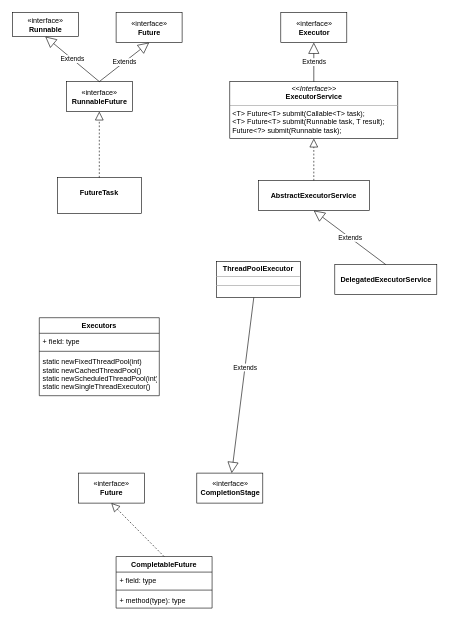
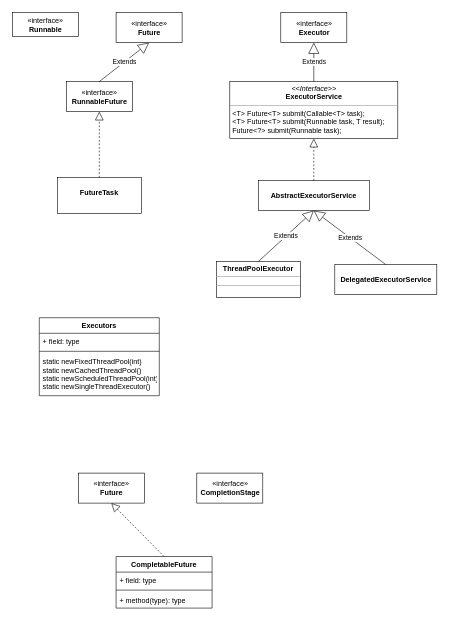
edge "«interface» RunnableFuture" -> "«interface» Runnable": removed, label "Extends"
edge "ThreadPoolExecutor" -> "«interface» CompletionStage": now "ThreadPoolExecutor" -> "AbstractExecutorService"
